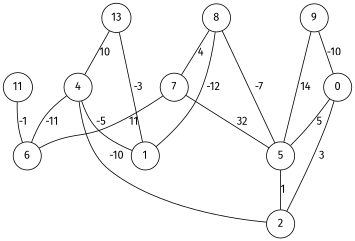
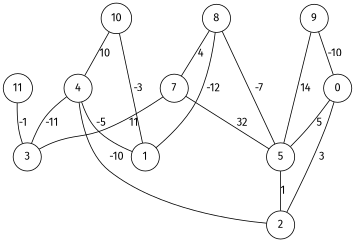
node "13": label "13" -> "10"
node "6": label "6" -> "3"
